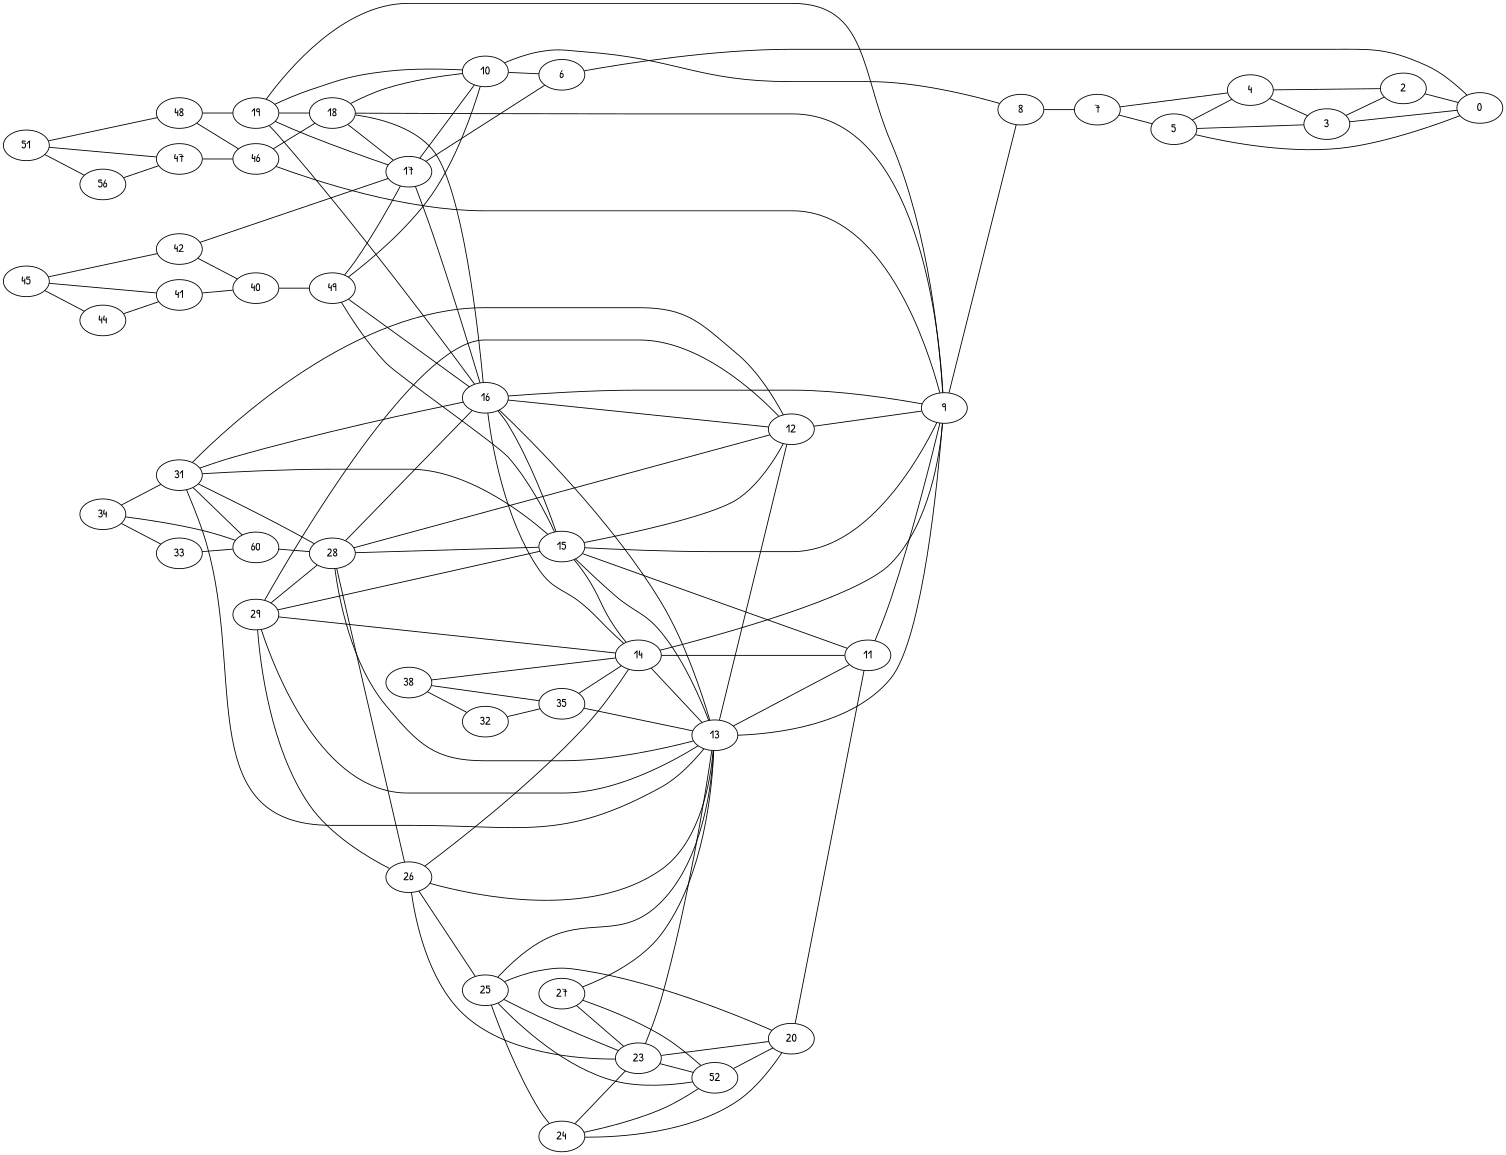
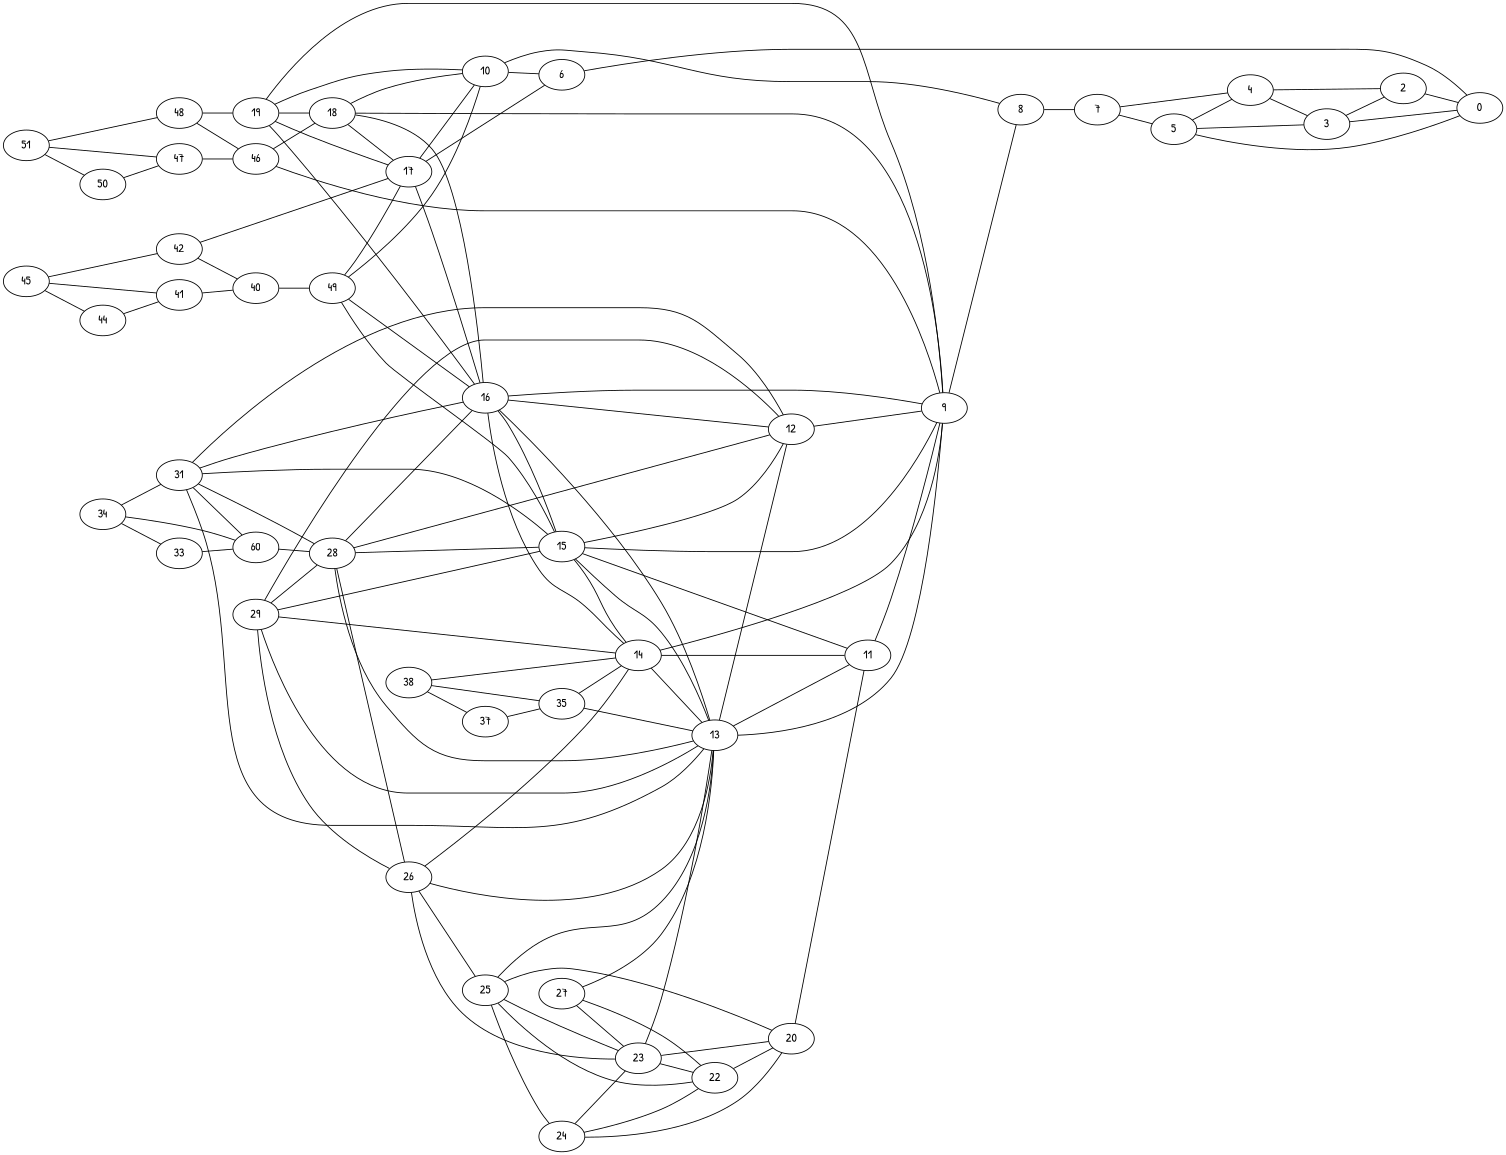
node "56": label "56" -> "50"
node "32": label "32" -> "37"
node "52": label "52" -> "22"
